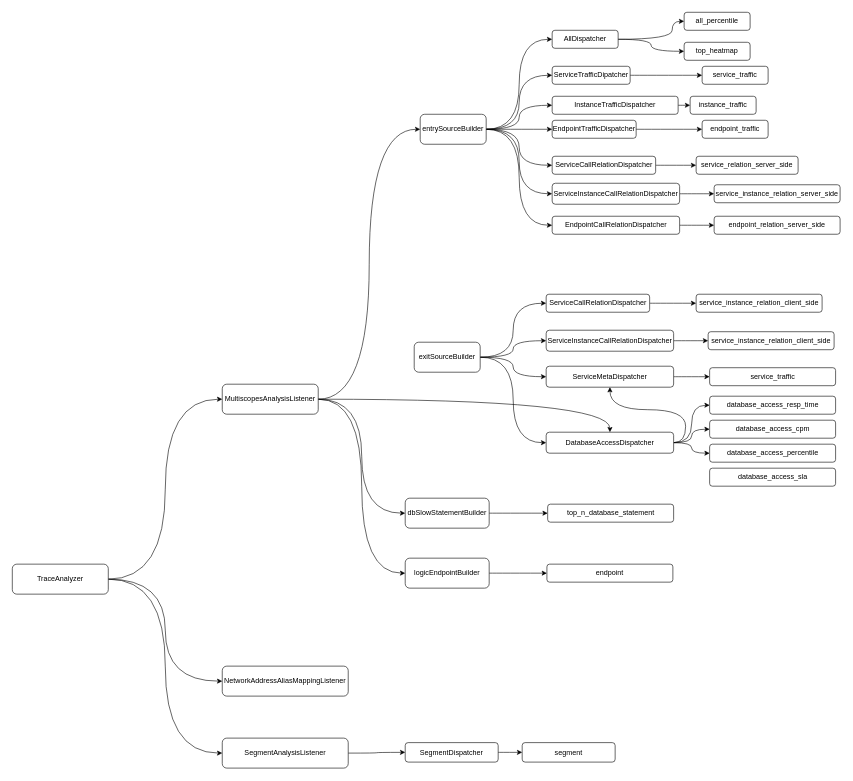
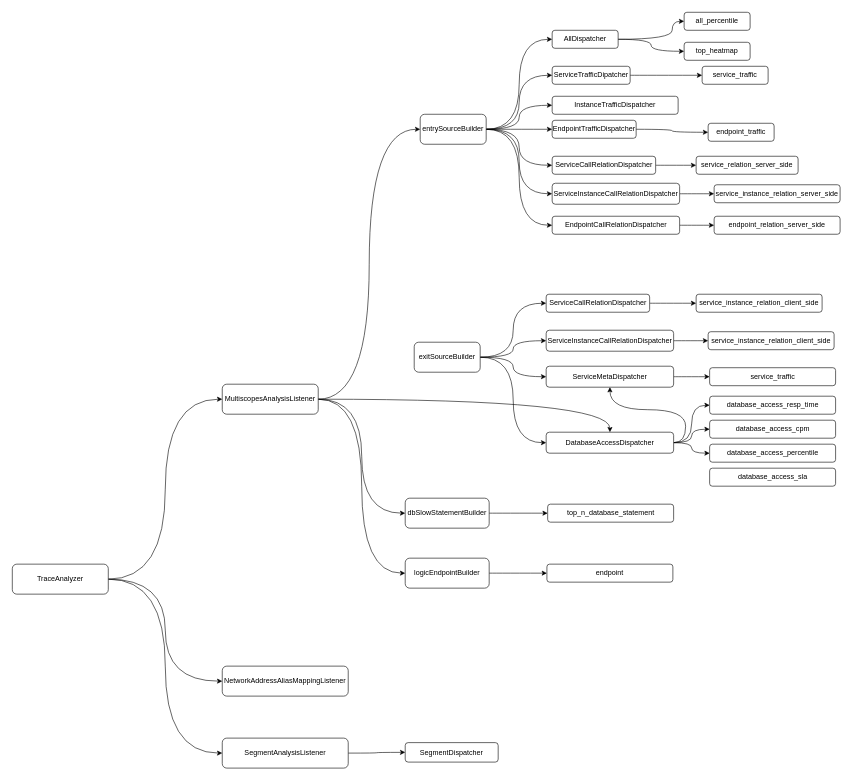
edge "InstanceTrafficDispatcher" -> "instance_traffic": removed
node "instance_traffic": removed
node "endpoint_traffic": moved (735, 129) -> (741, 132)
edge "SegmentDispatcher" -> "segment": removed
node "segment": removed
